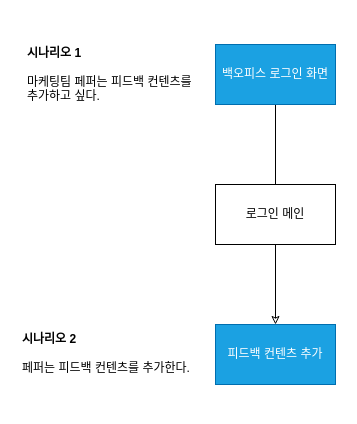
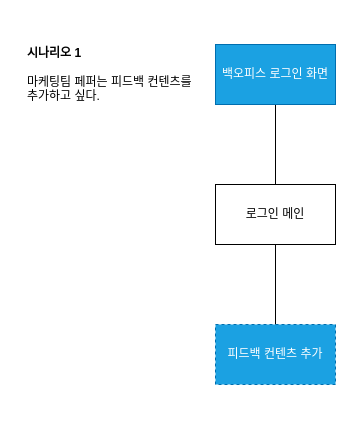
edge "로그인 메인" -> "피드백 컨텐츠 추가": arrowhead classic -> none
node "시나리오 2 페퍼는 피드백 컨텐츠를 추가한다.": removed
node "피드백 컨텐츠 추가": style solid -> dashed
